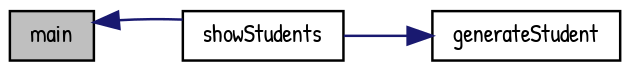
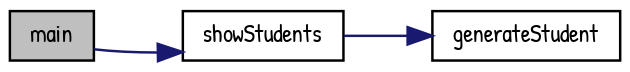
edge "showStudents" -> "main": reversed
